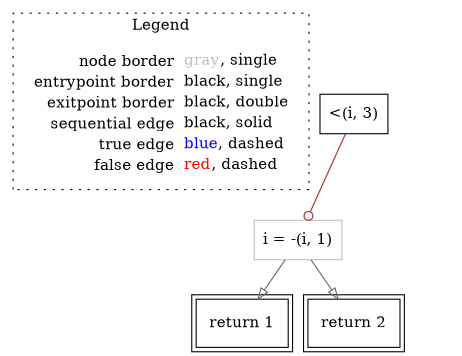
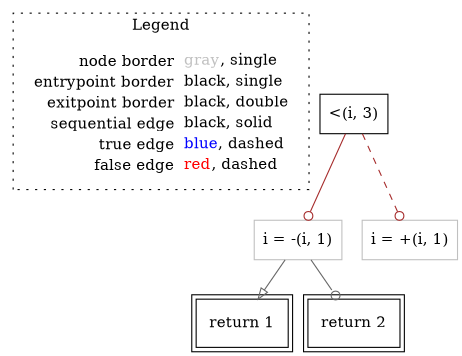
node "i = +(i, 1)": added
edge "i = -(i, 1)" -> "return 2": arrowhead onormal -> odot
